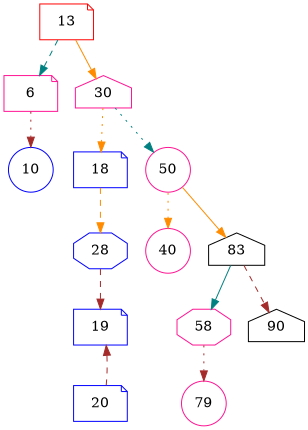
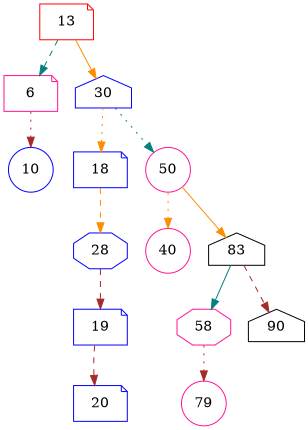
node "30": color deeppink -> blue
edge "20" -> "19": reversed
